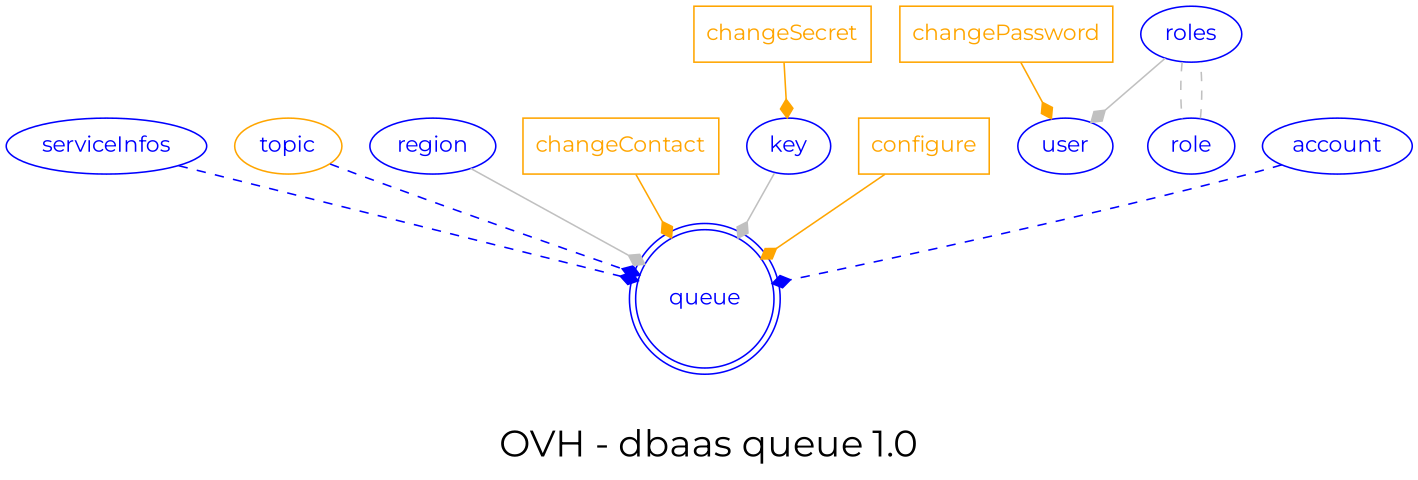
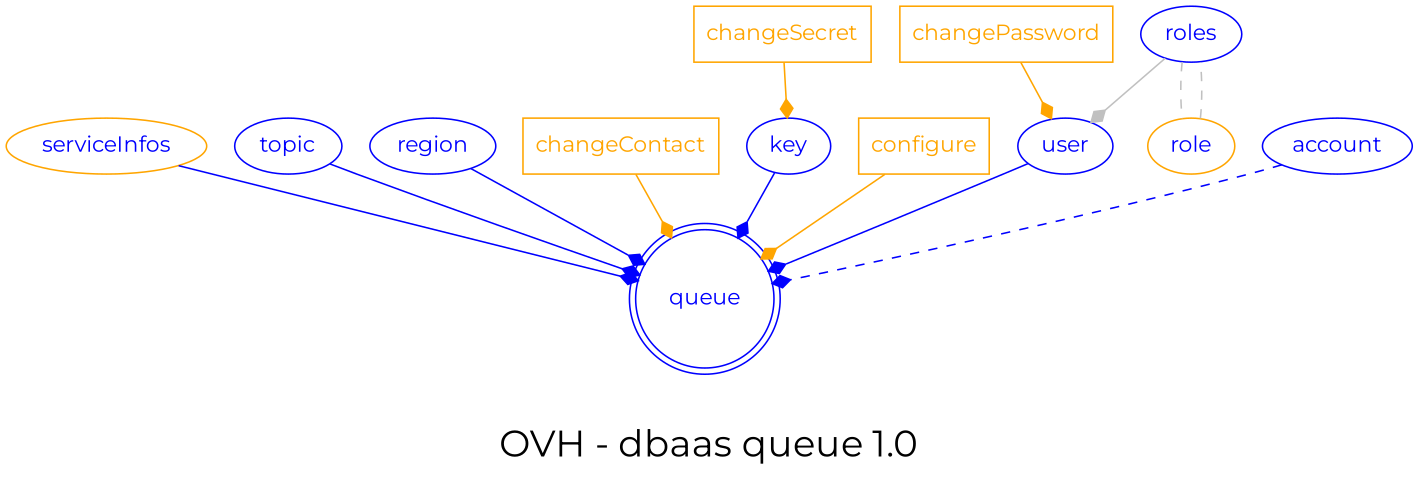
node "serviceInfos": color blue -> orange
node "topic": color orange -> blue
node "role": color blue -> orange
edge "key" -> "queue": color grey -> blue
edge "region" -> "queue": color grey -> blue
edge "user" -> "queue": added
edge "topic" -> "queue": style dashed -> solid
edge "serviceInfos" -> "queue": style dashed -> solid
